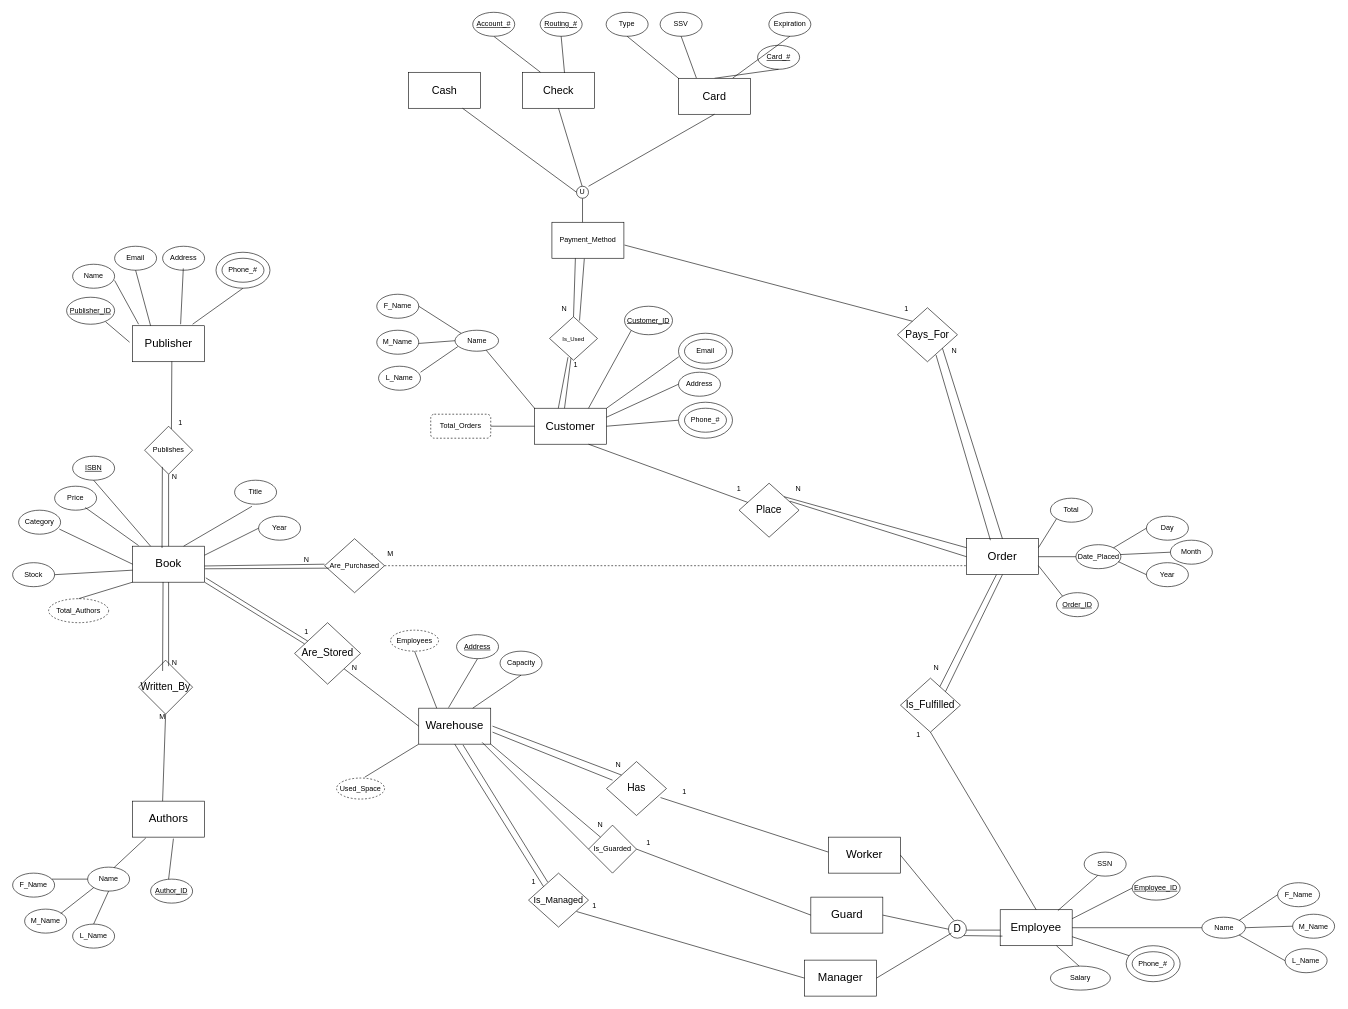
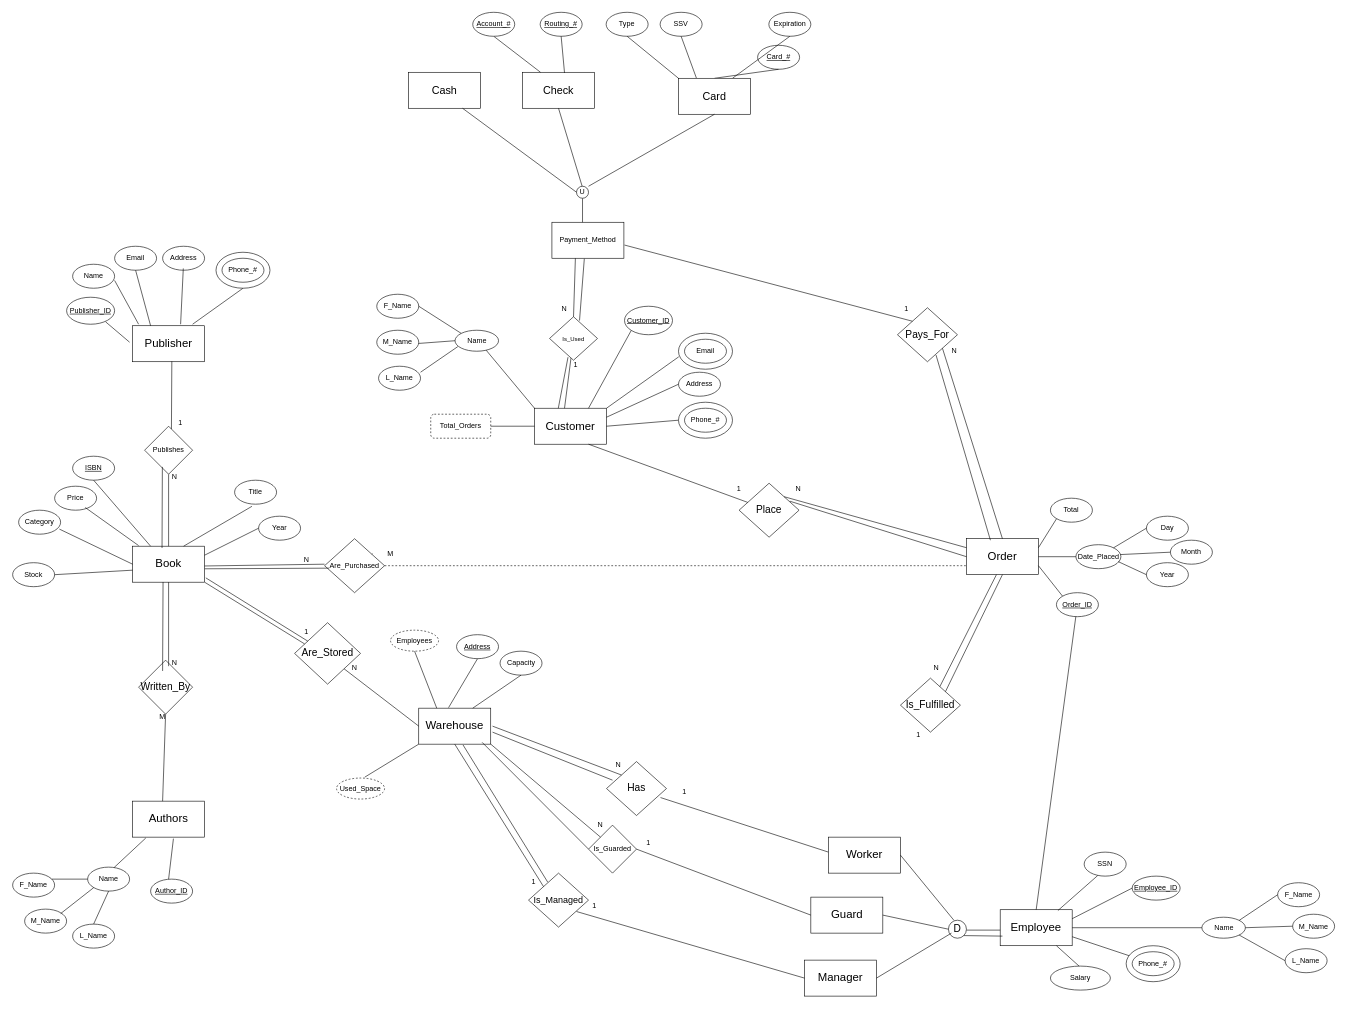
edge "Book" -- "Total_Authors": removed
node "Total_Authors": removed
edge "Is_Fulfilled" -- "Employee": now "Order_ID" -- "Employee"
